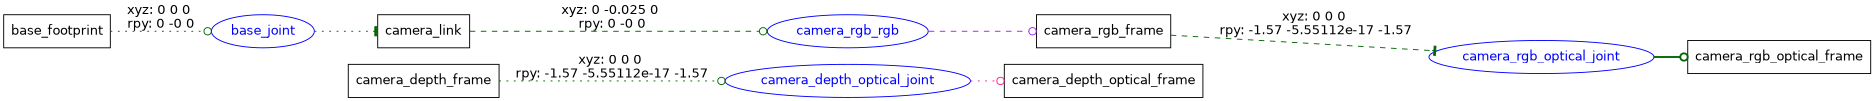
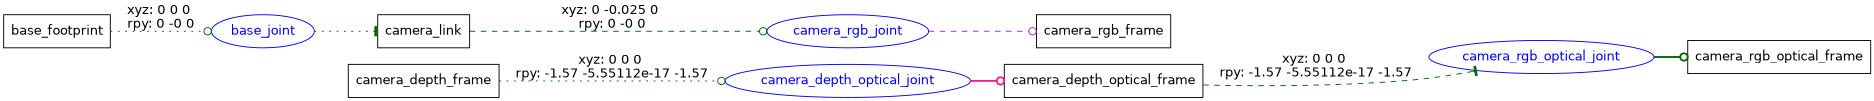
node "camera_rgb_rgb": label "camera_rgb_rgb" -> "camera_rgb_joint"
edge "camera_rgb_frame" -> "camera_rgb_optical_joint": now "camera_depth_optical_frame" -> "camera_rgb_optical_joint"
edge "camera_depth_optical_joint" -> "camera_depth_optical_frame": style dotted -> bold
